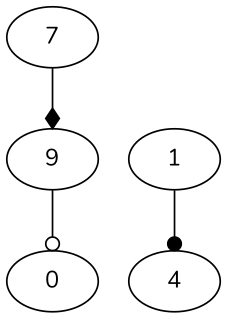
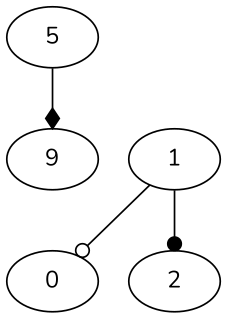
node "7": label "7" -> "5"
edge "9" -> "0": now "1" -> "0"
node "4": label "4" -> "2"
